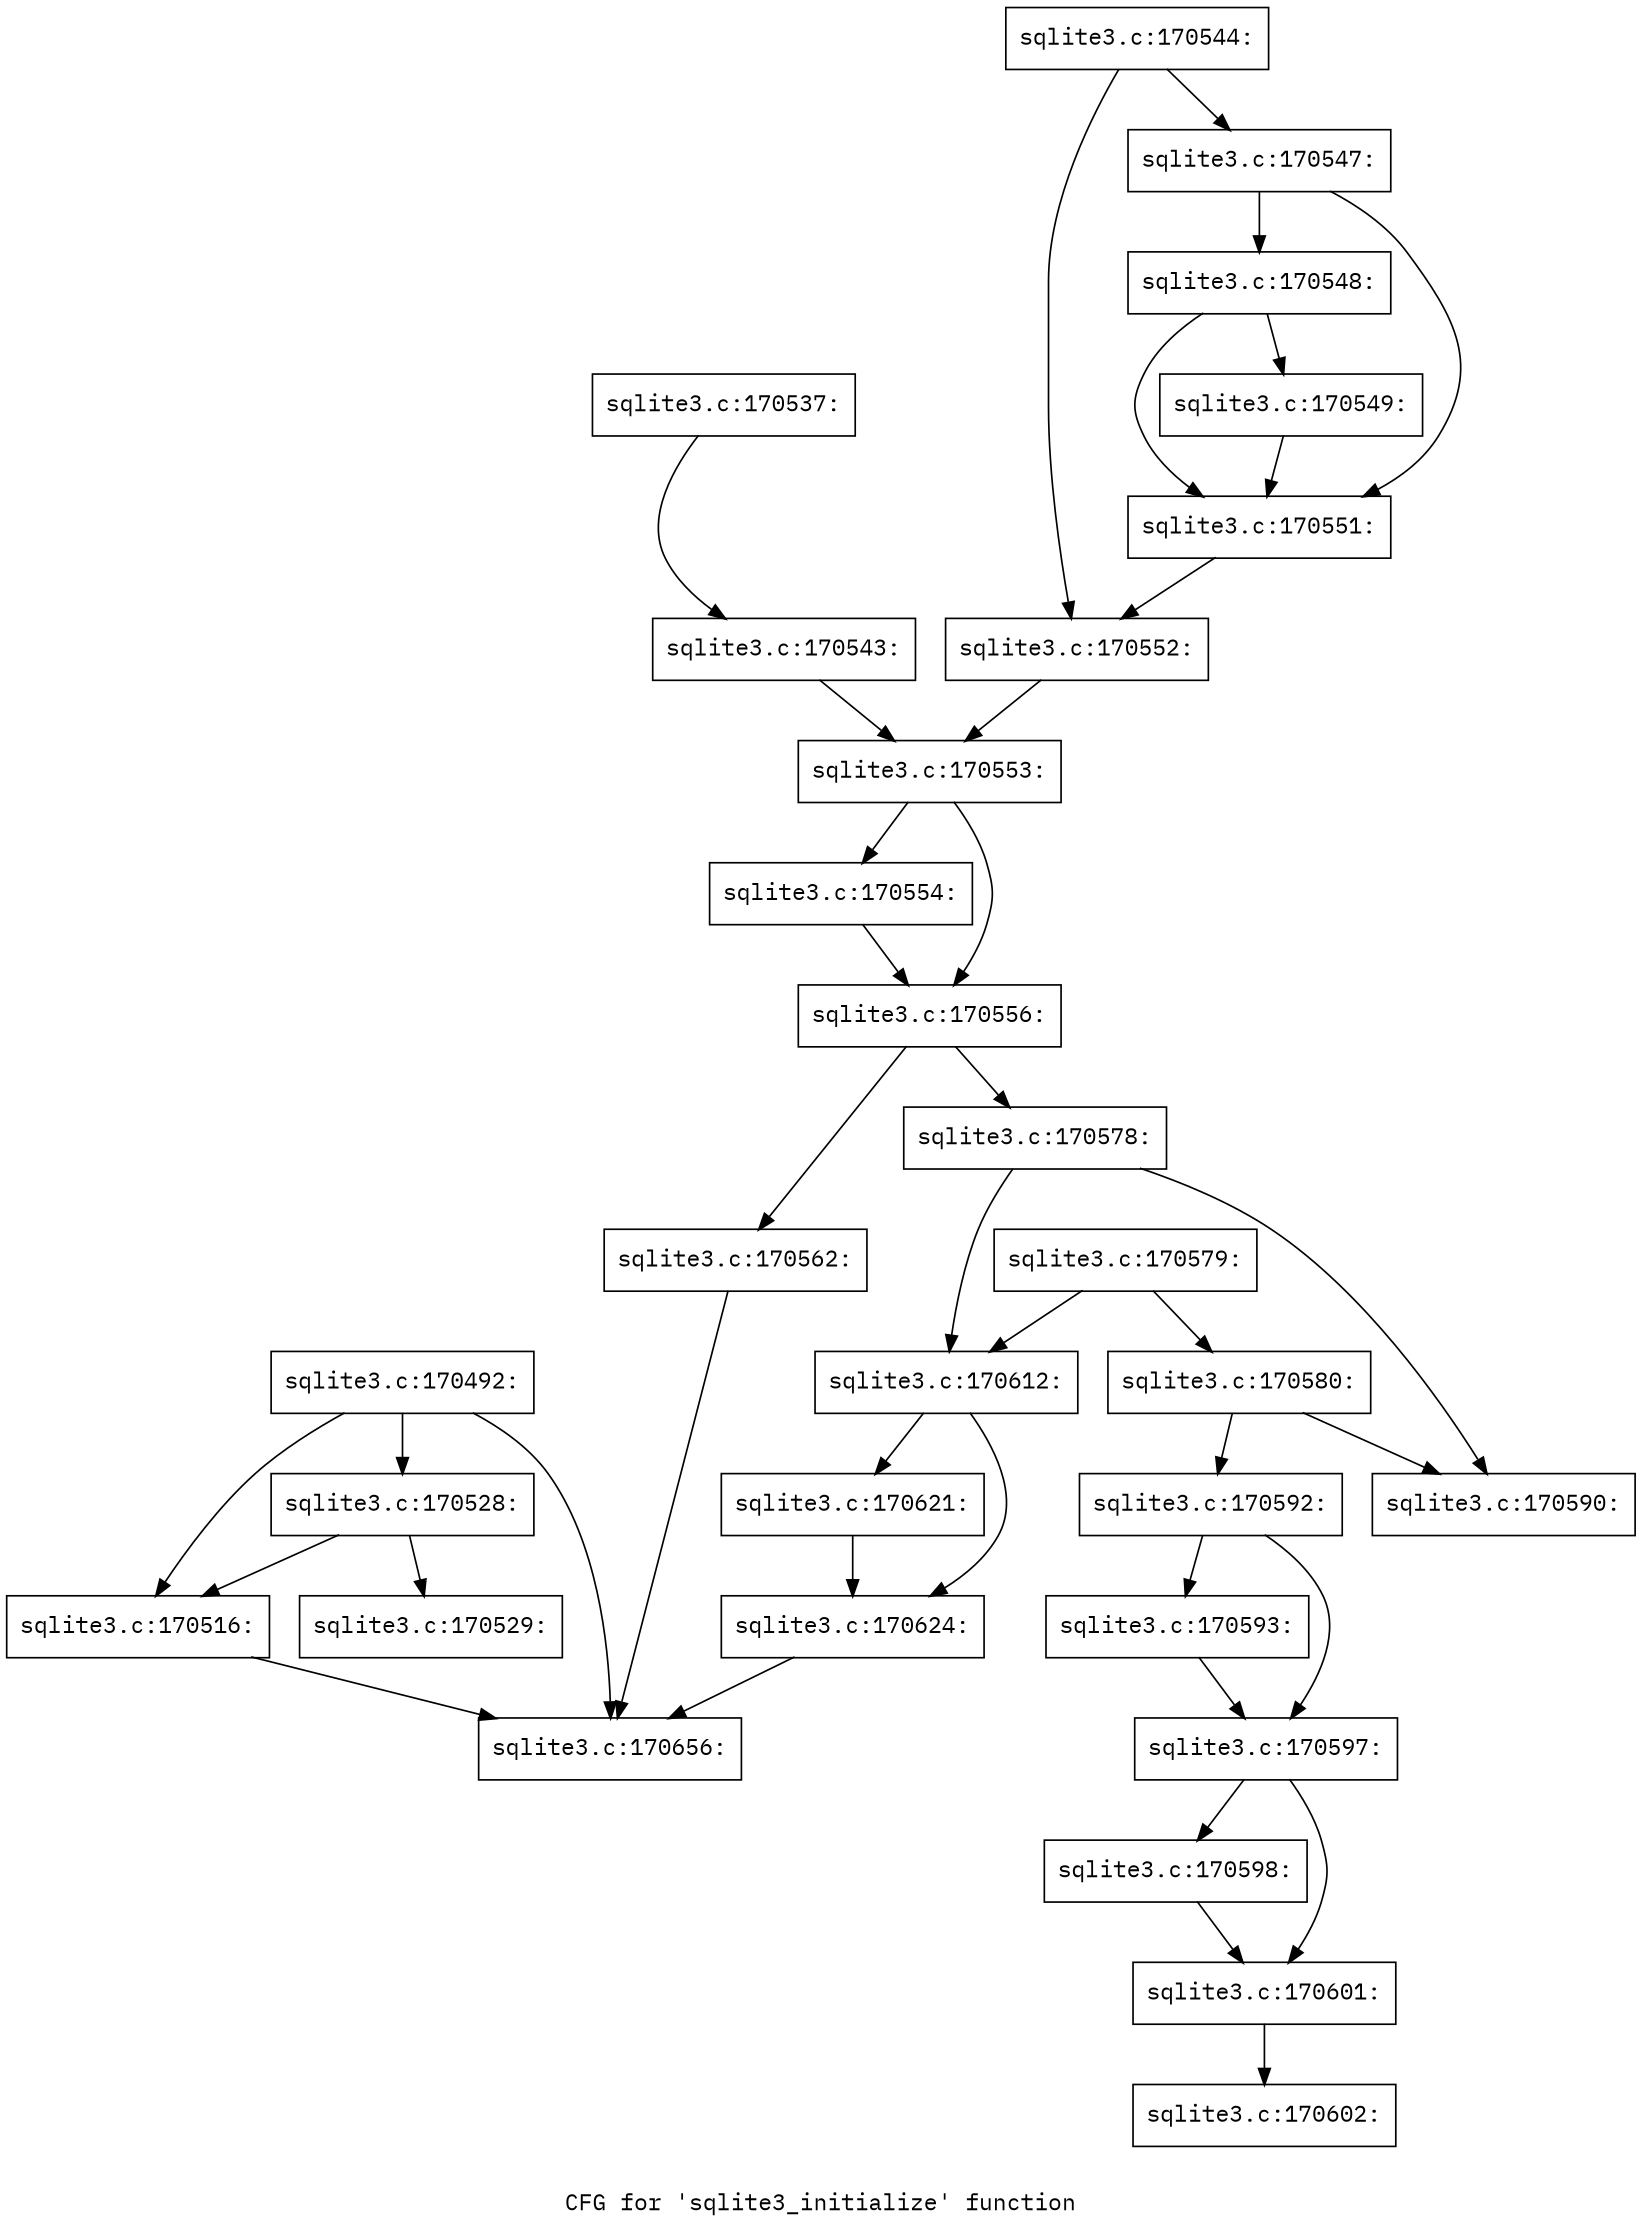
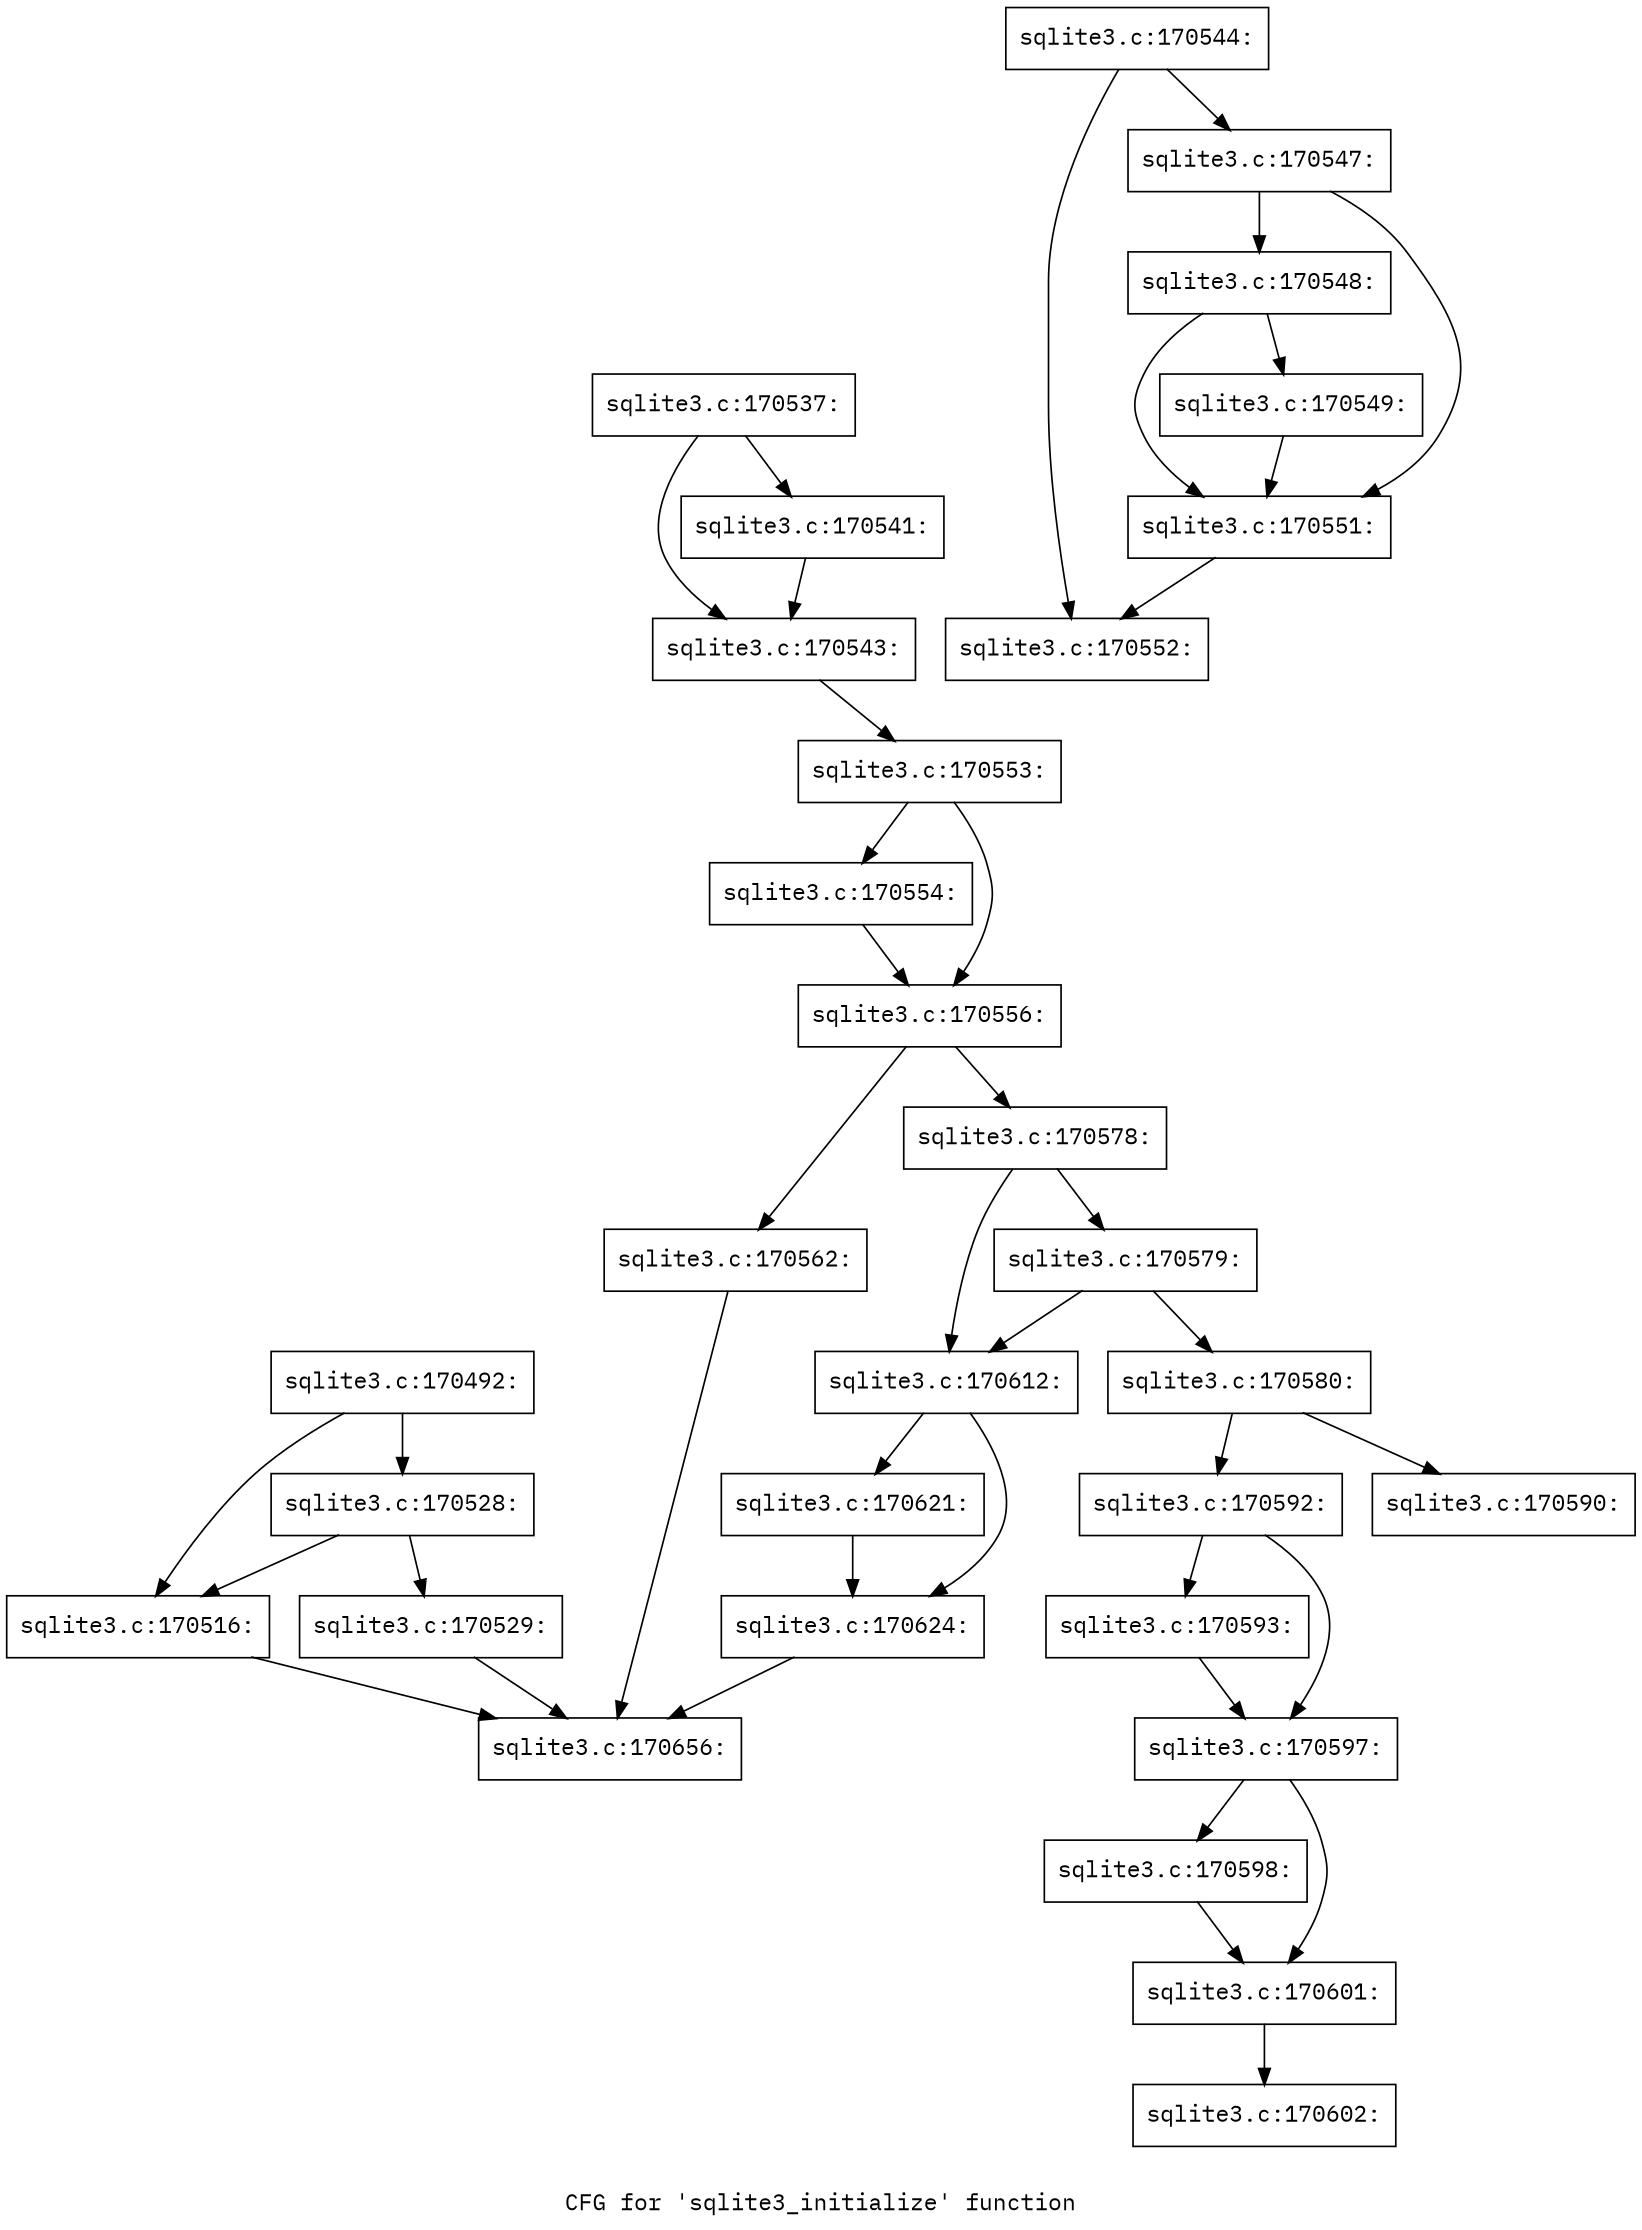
node "sqlite3.c:170541:": added
edge "sqlite3.c:170552:" -> "sqlite3.c:170553:": removed
edge "sqlite3.c:170578:" -> "sqlite3.c:170590:": now "sqlite3.c:170578:" -> "sqlite3.c:170579:"
edge "sqlite3.c:170492:" -> "sqlite3.c:170656:": now "sqlite3.c:170529:" -> "sqlite3.c:170656:"
